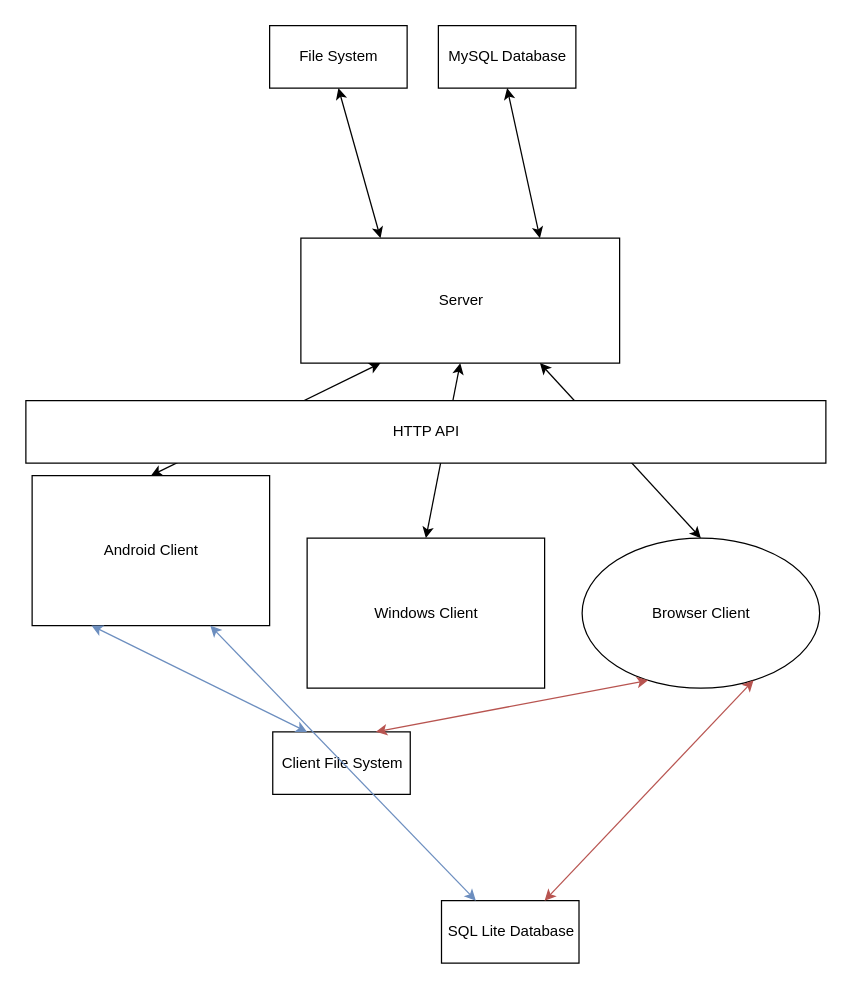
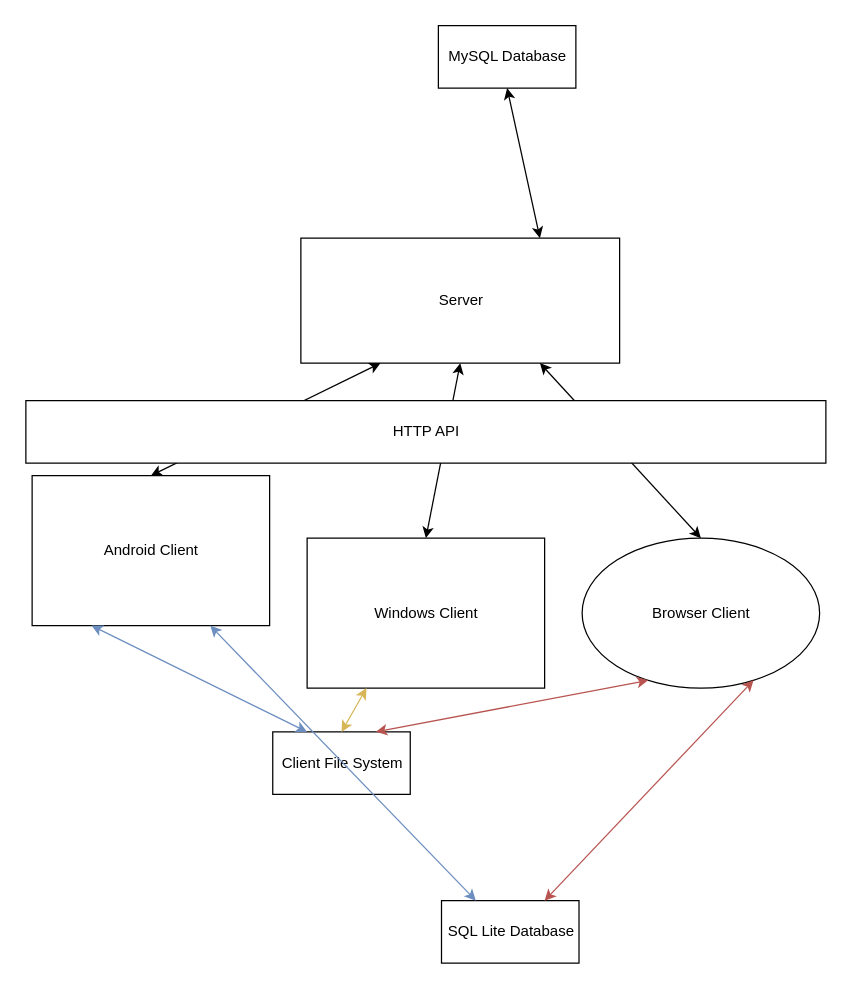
node "File System": removed
edge "File System" -- "Server": removed
edge "Windows Client" -- "Client File System": added
